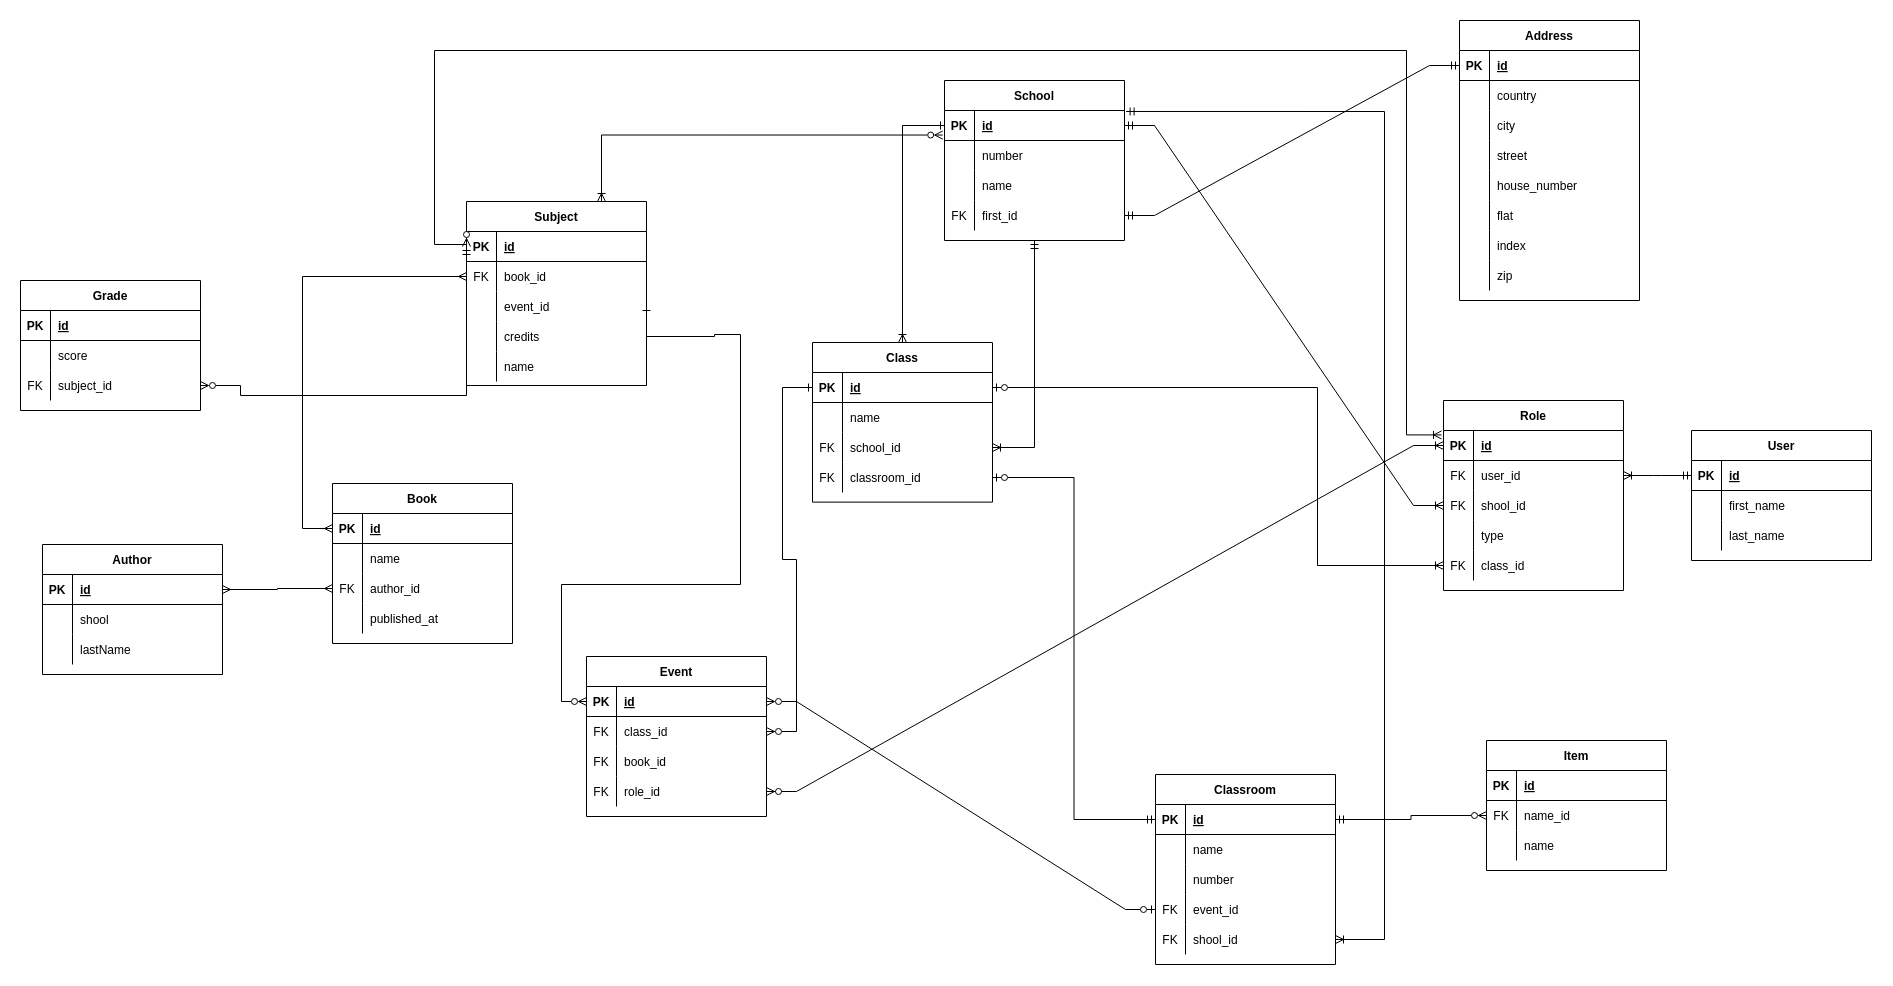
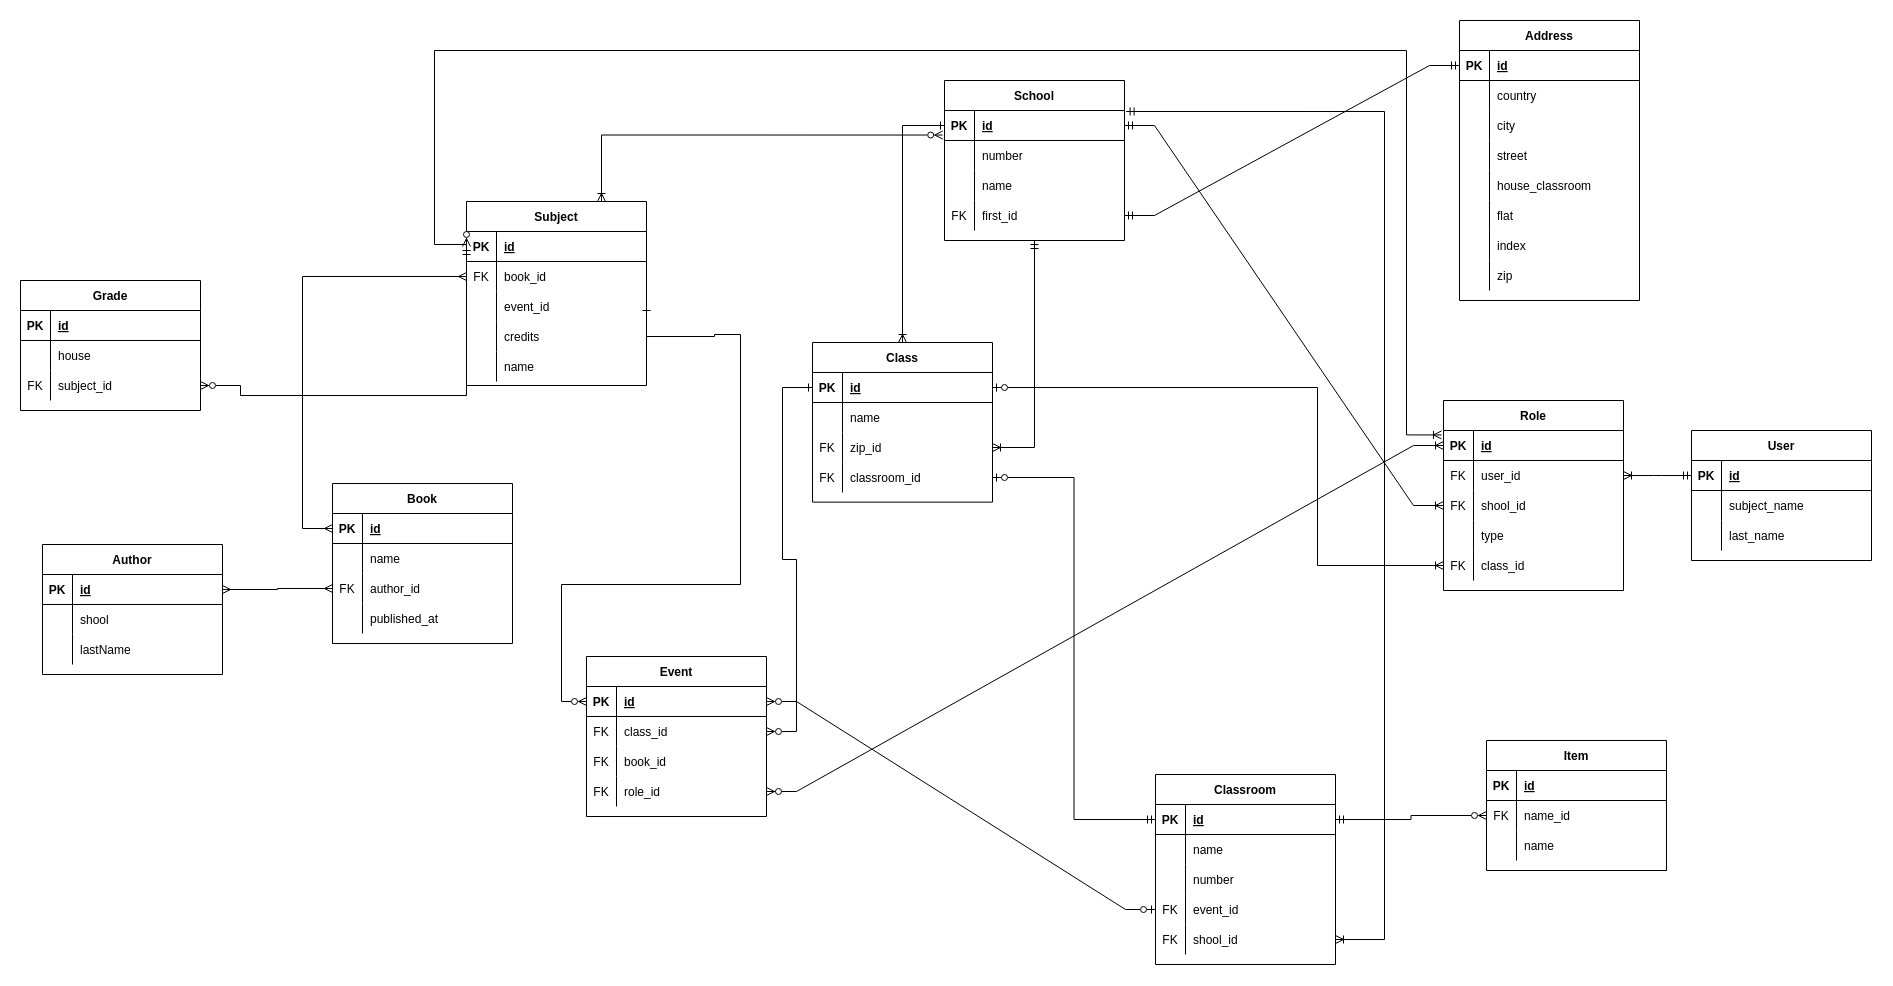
node "house_number": label "house_number" -> "house_classroom"
node "score": label "score" -> "house"
node "school_id": label "school_id" -> "zip_id"
node "first_name": label "first_name" -> "subject_name"
